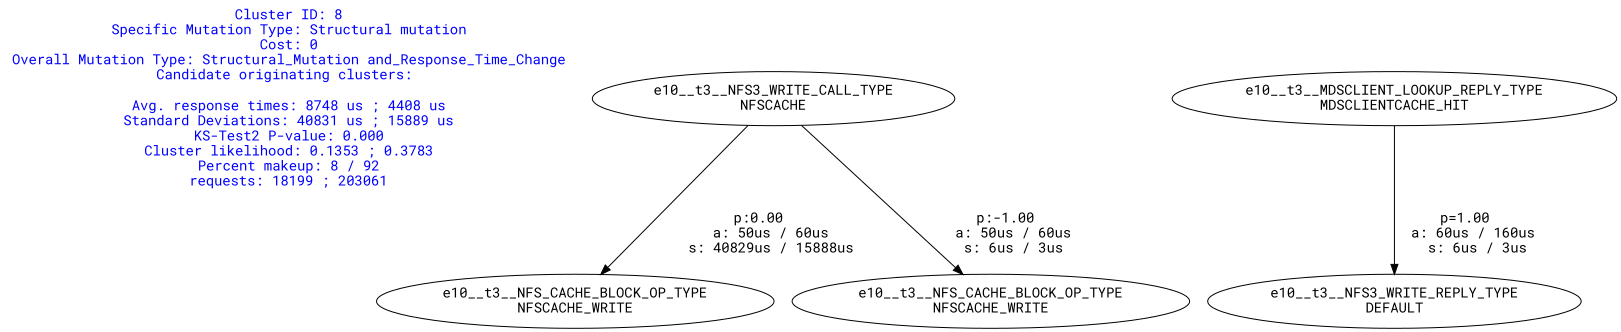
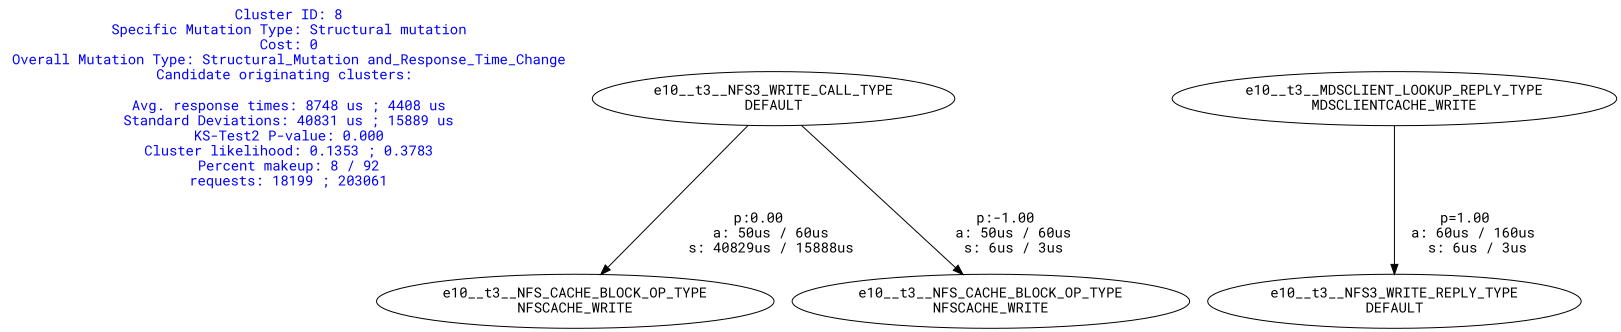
node "e10__t3__NFS3_WRITE_CALL_TYPE NFSCACHE": label "e10__t3__NFS3_WRITE_CALL_TYPE NFSCACHE" -> "e10__t3__NFS3_WRITE_CALL_TYPE DEFAULT"
node "e10__t3__MDSCLIENT_LOOKUP_REPLY_TYPE MDSCLIENTCACHE_HIT": label "e10__t3__MDSCLIENT_LOOKUP_REPLY_TYPE MDSCLIENTCACHE_HIT" -> "e10__t3__MDSCLIENT_LOOKUP_REPLY_TYPE MDSCLIENTCACHE_WRITE"
